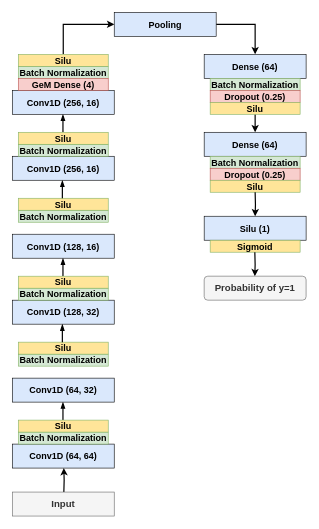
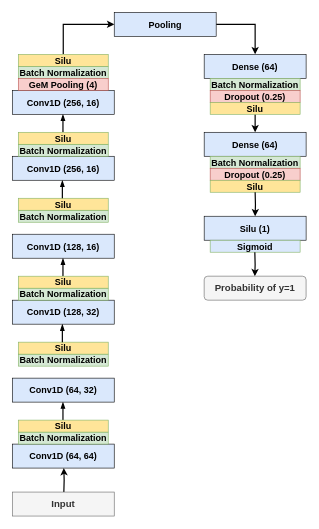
node "GeM Dense (4)": label "GeM Dense (4)" -> "GeM Pooling (4)"
node "Sigmoid": fillcolor #ffe599 -> #dae8fc
